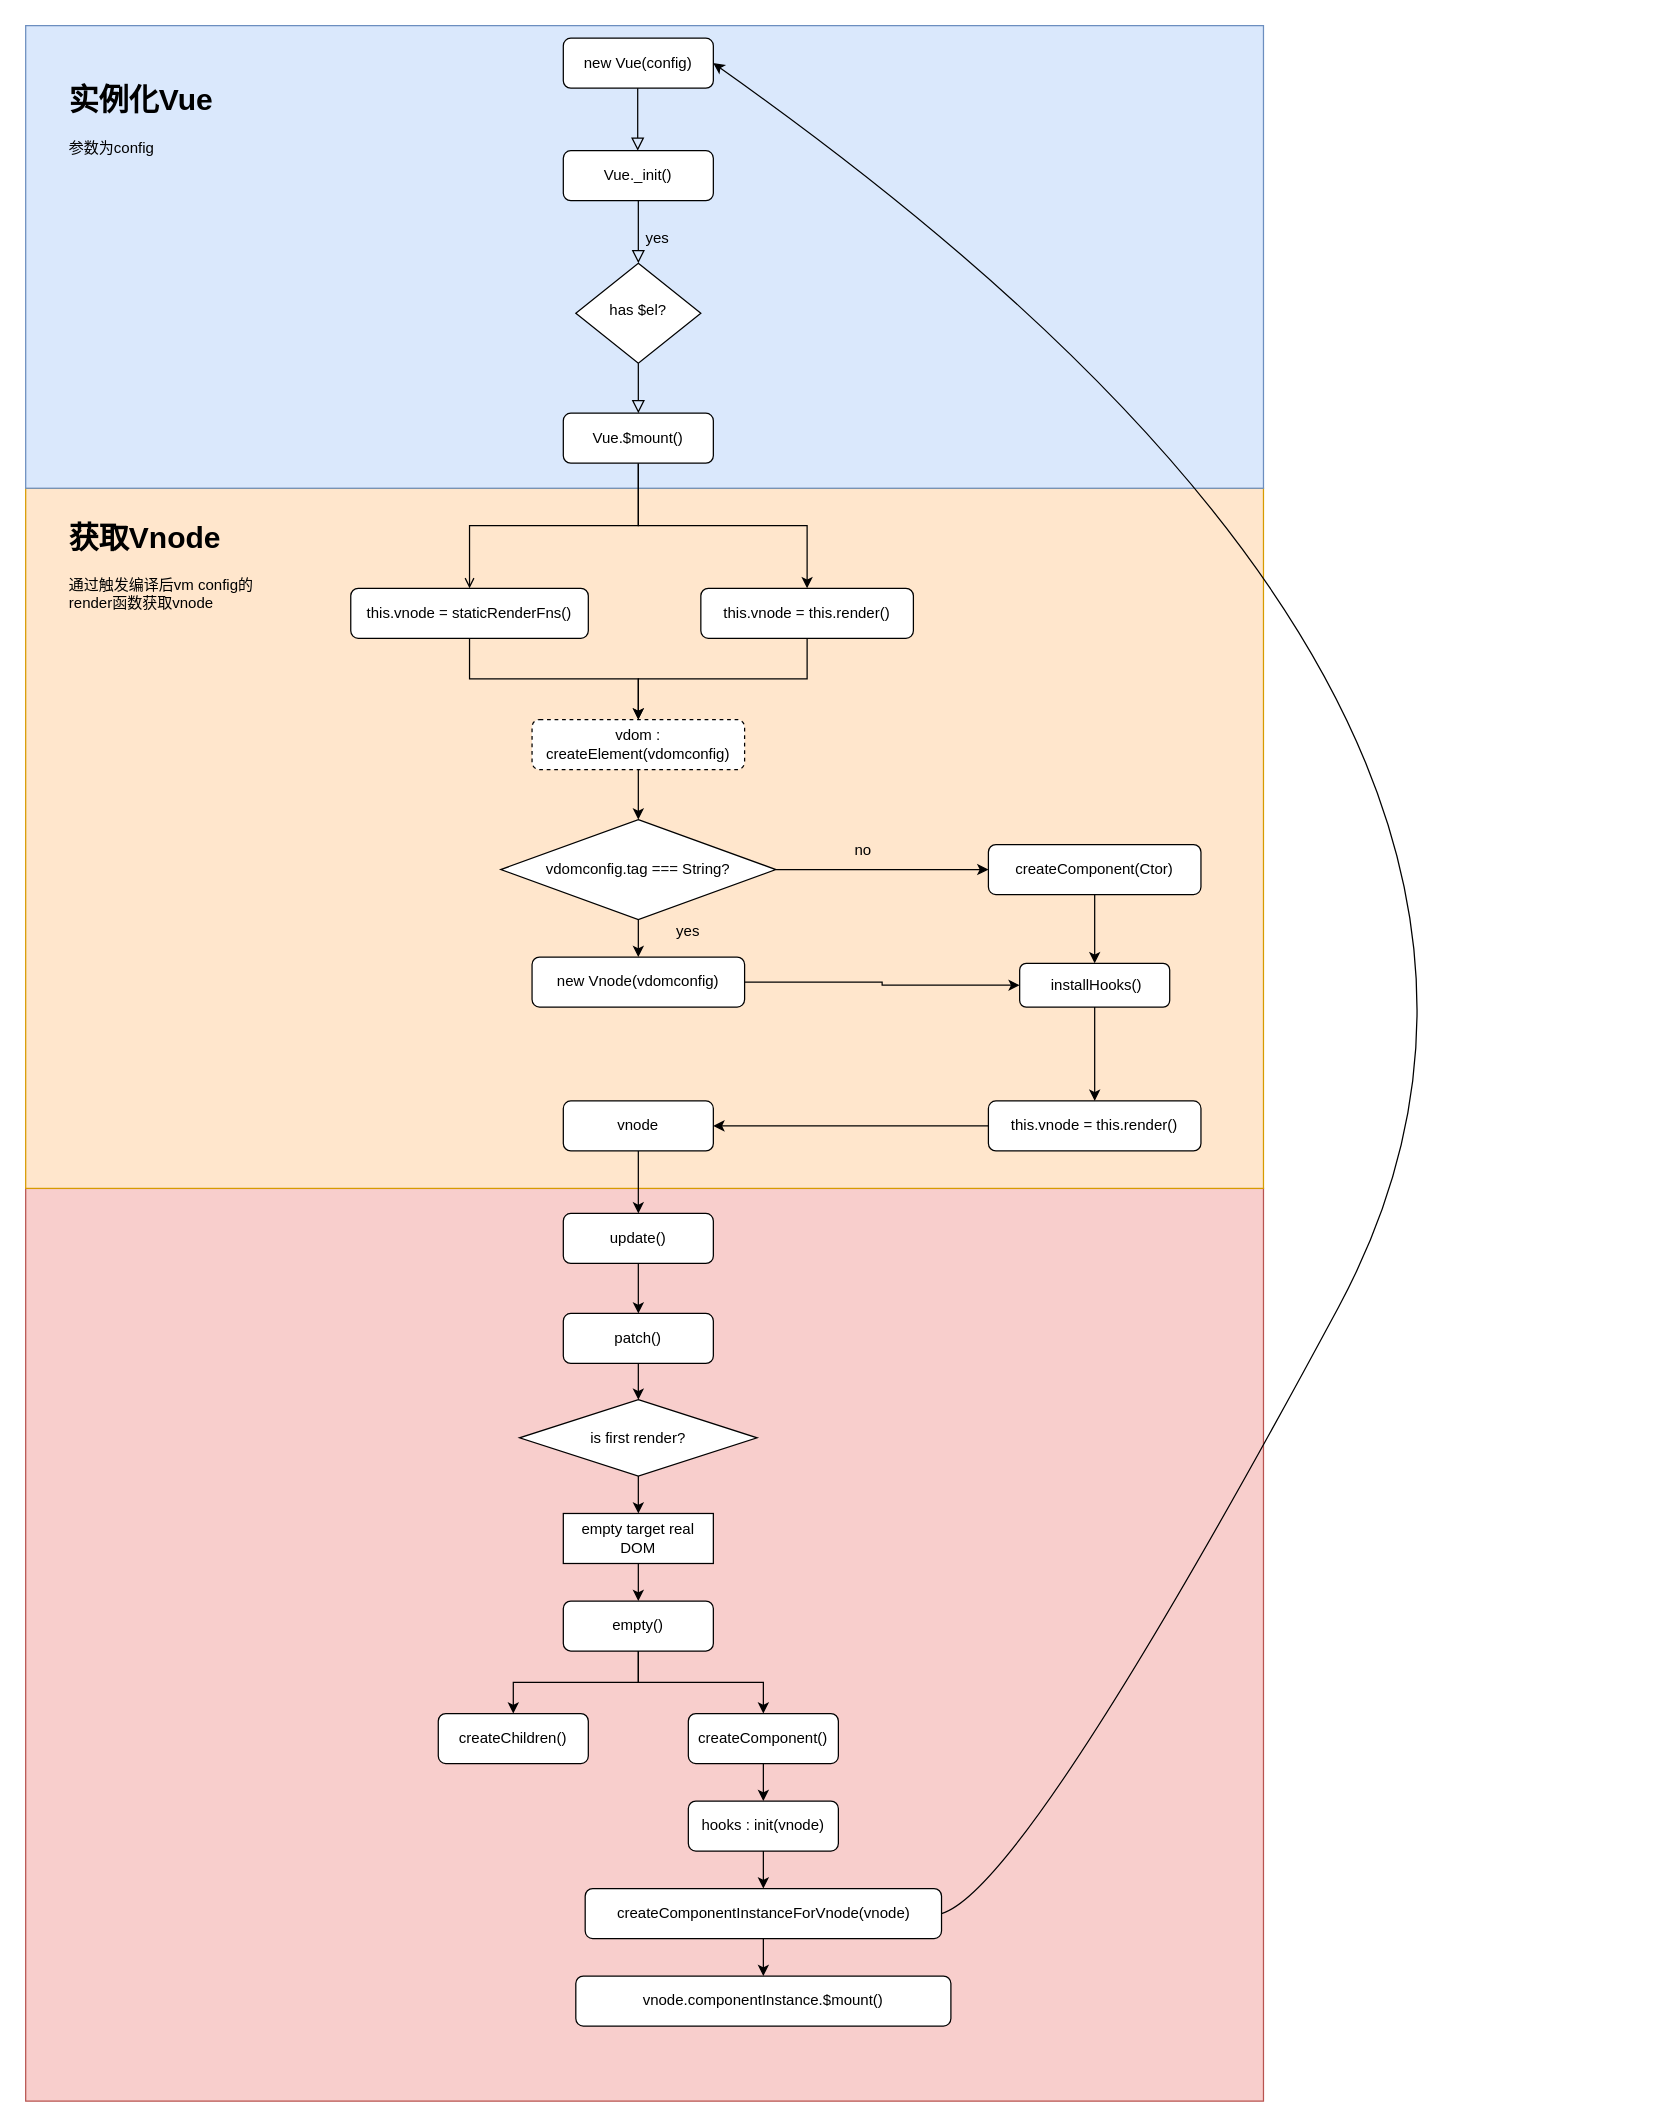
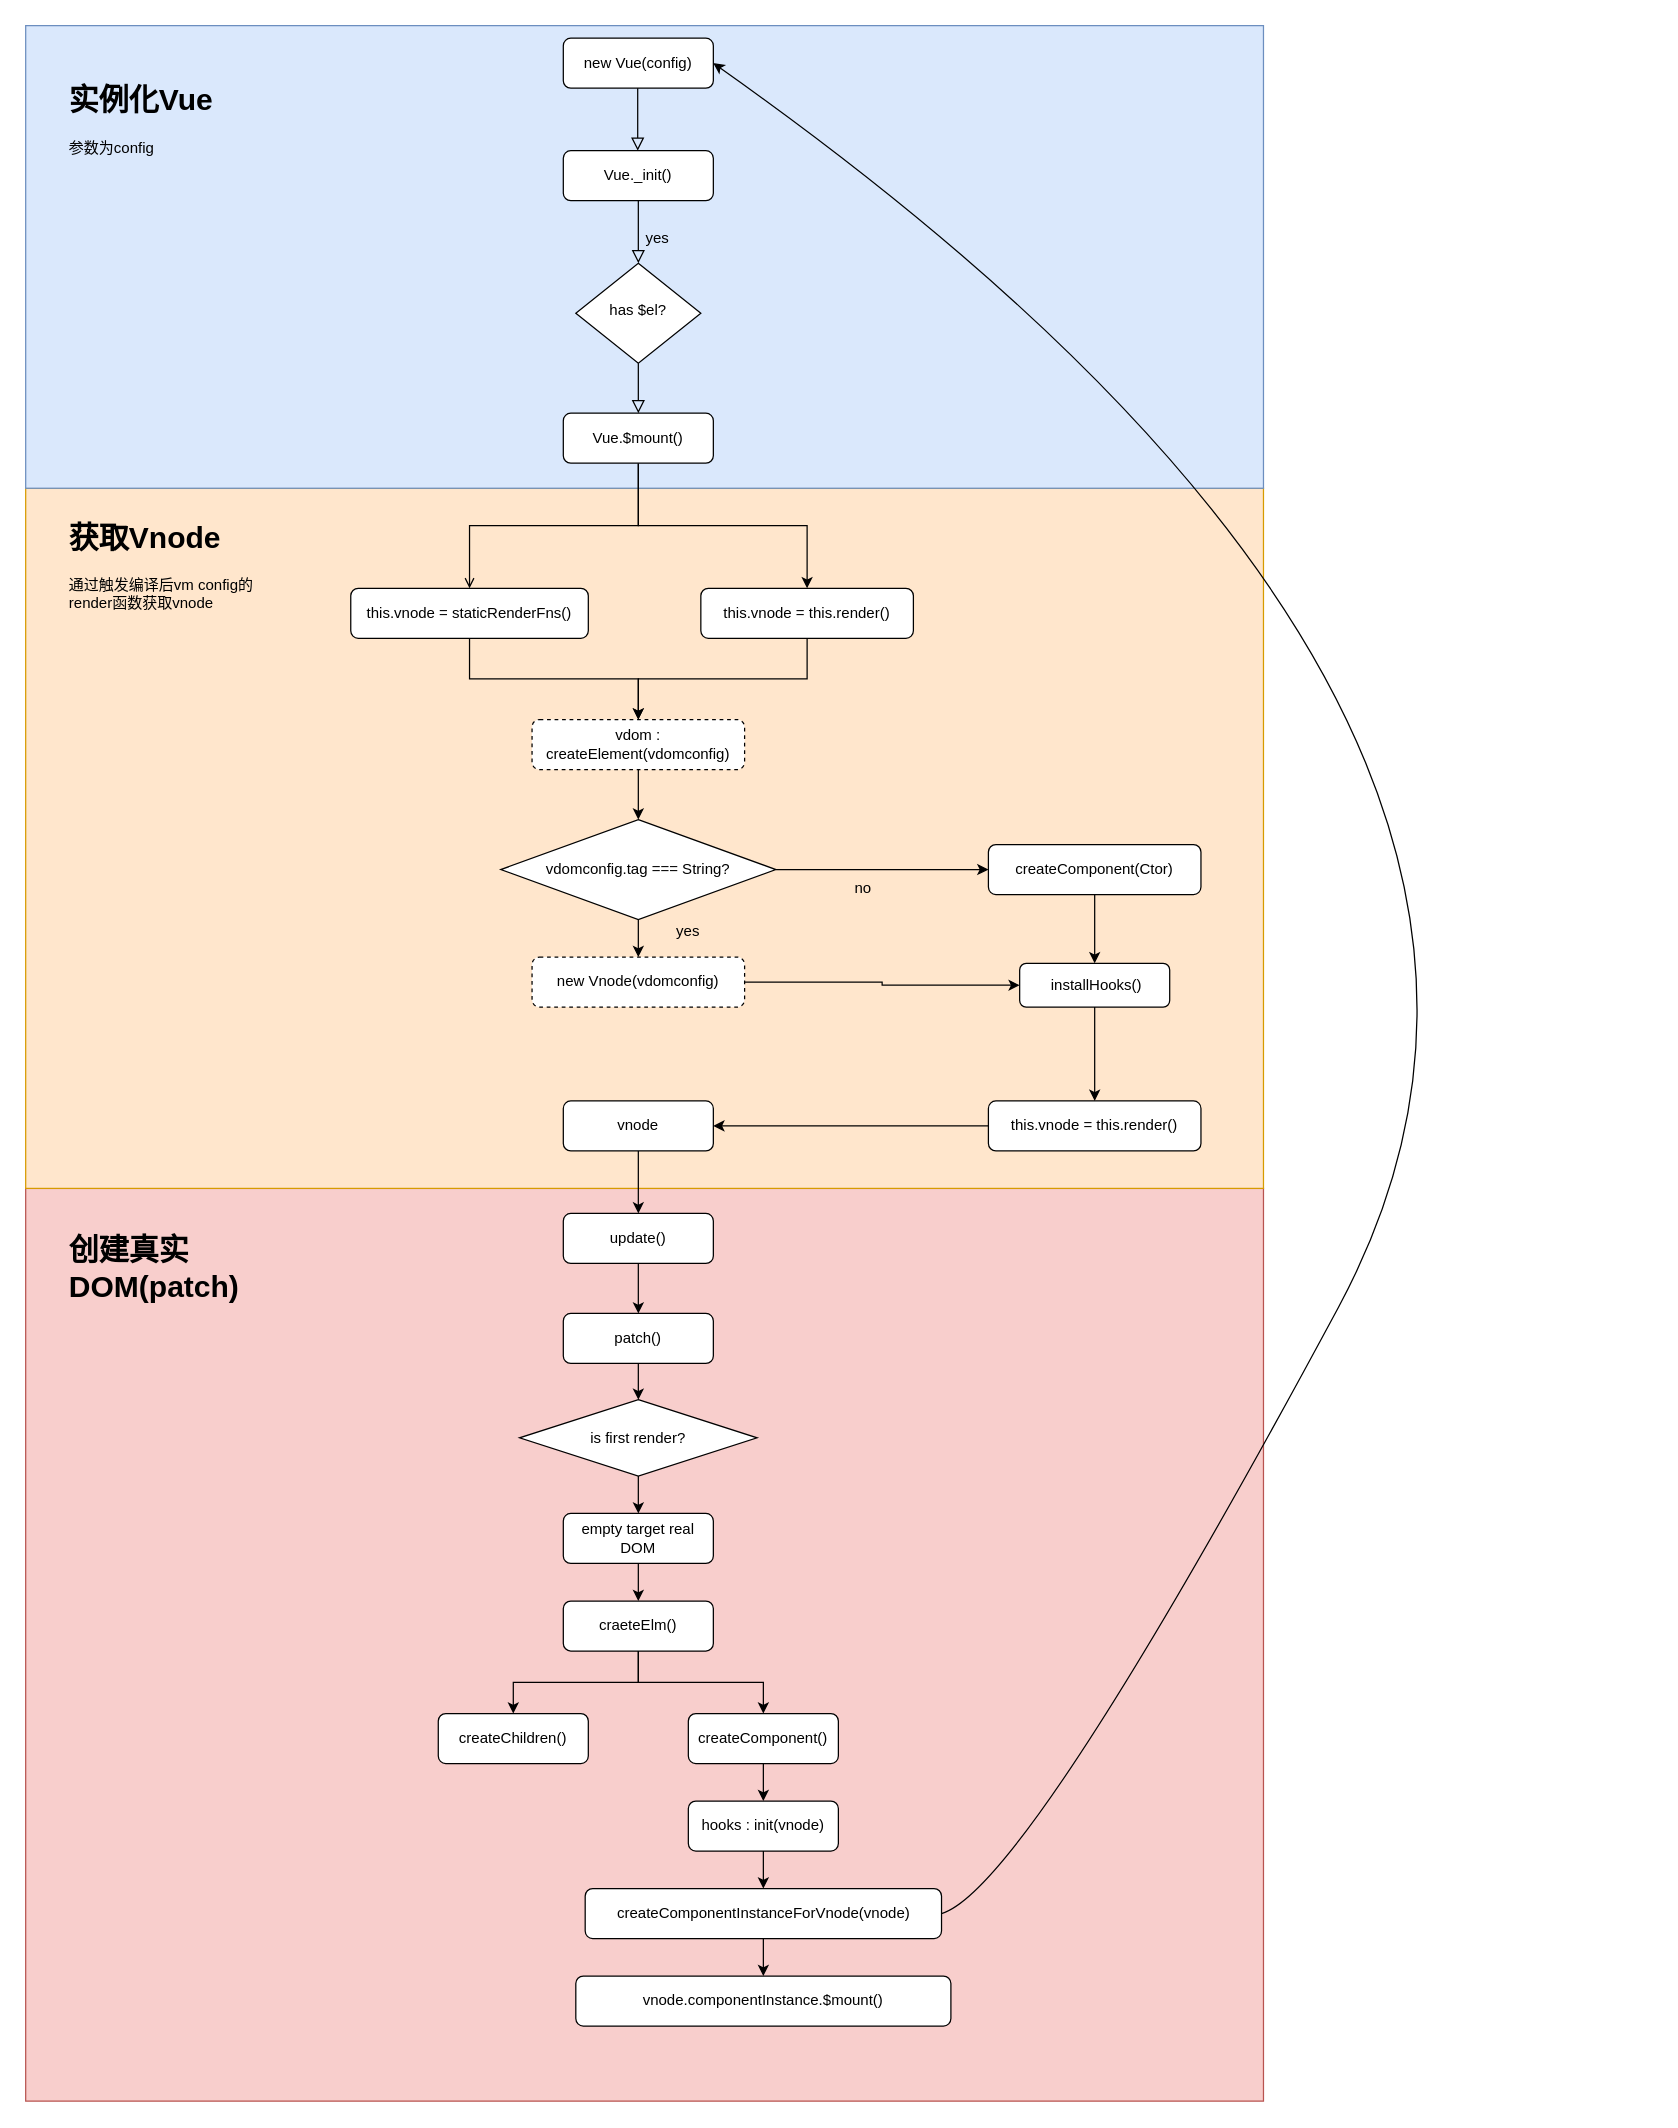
node "no": moved (863, 851) -> (863, 888)
node "new Vnode(vdomconfig)": style solid -> dashed
node "创建真实DOM(patch)": added
node "empty target real DOM": shape rectangle -> rounded rectangle
node "empty()": label "empty()" -> "craeteElm()"
